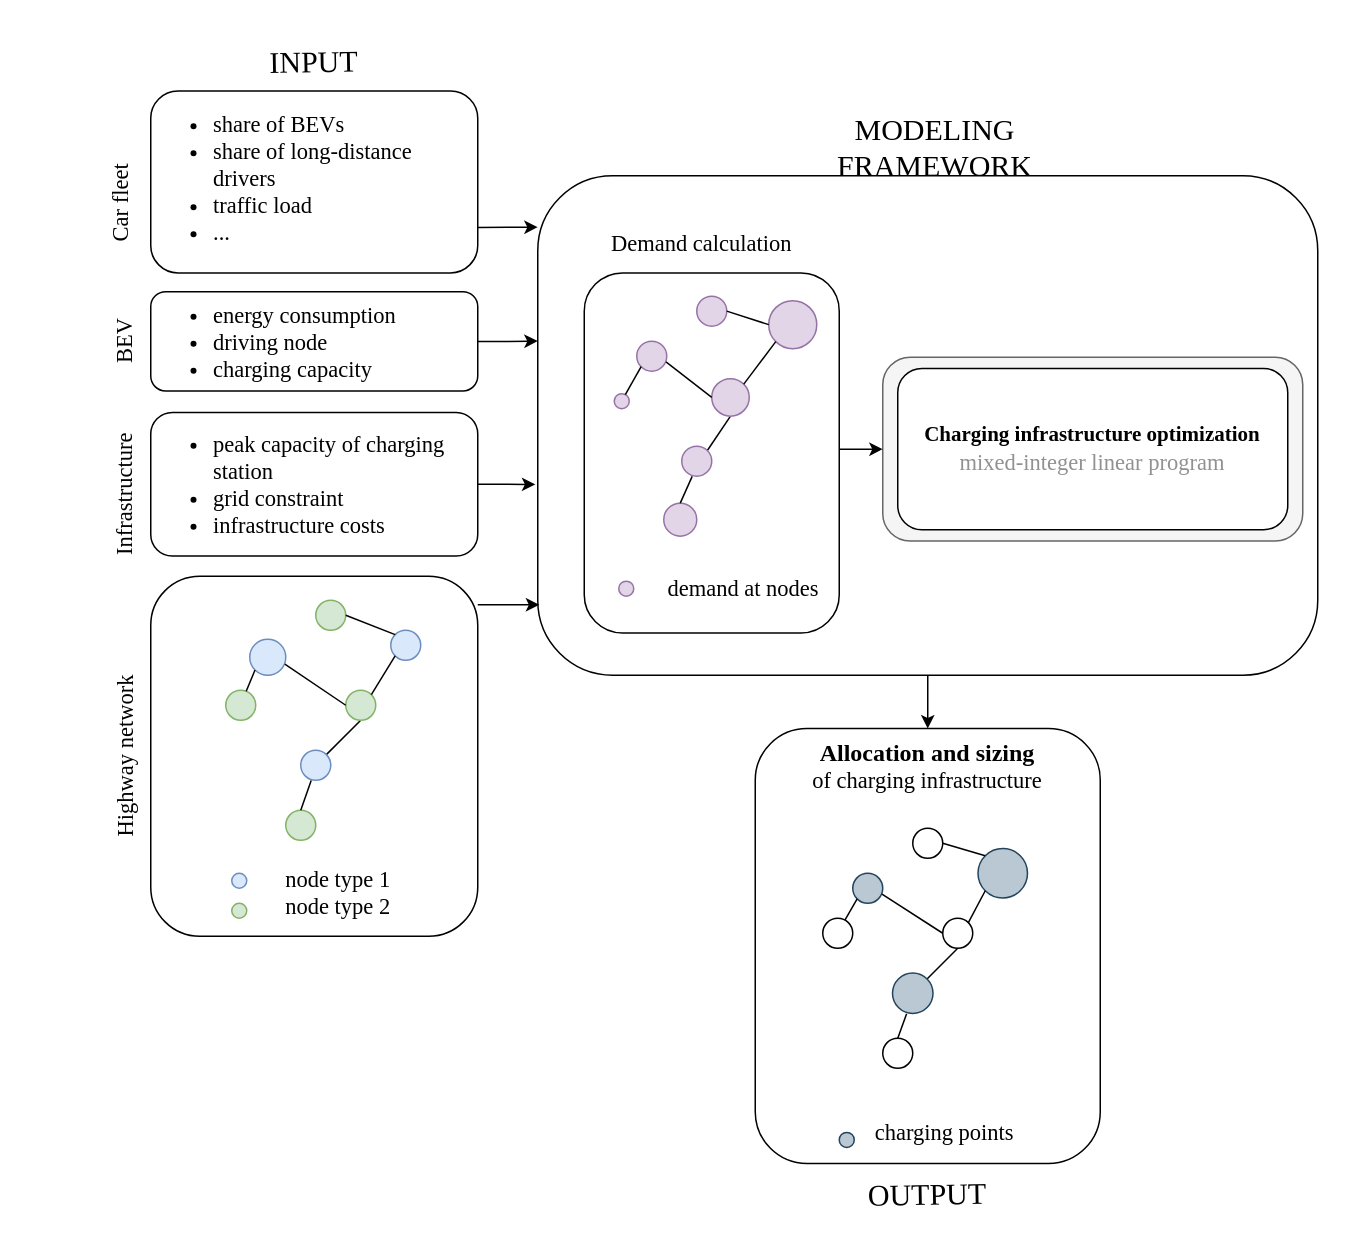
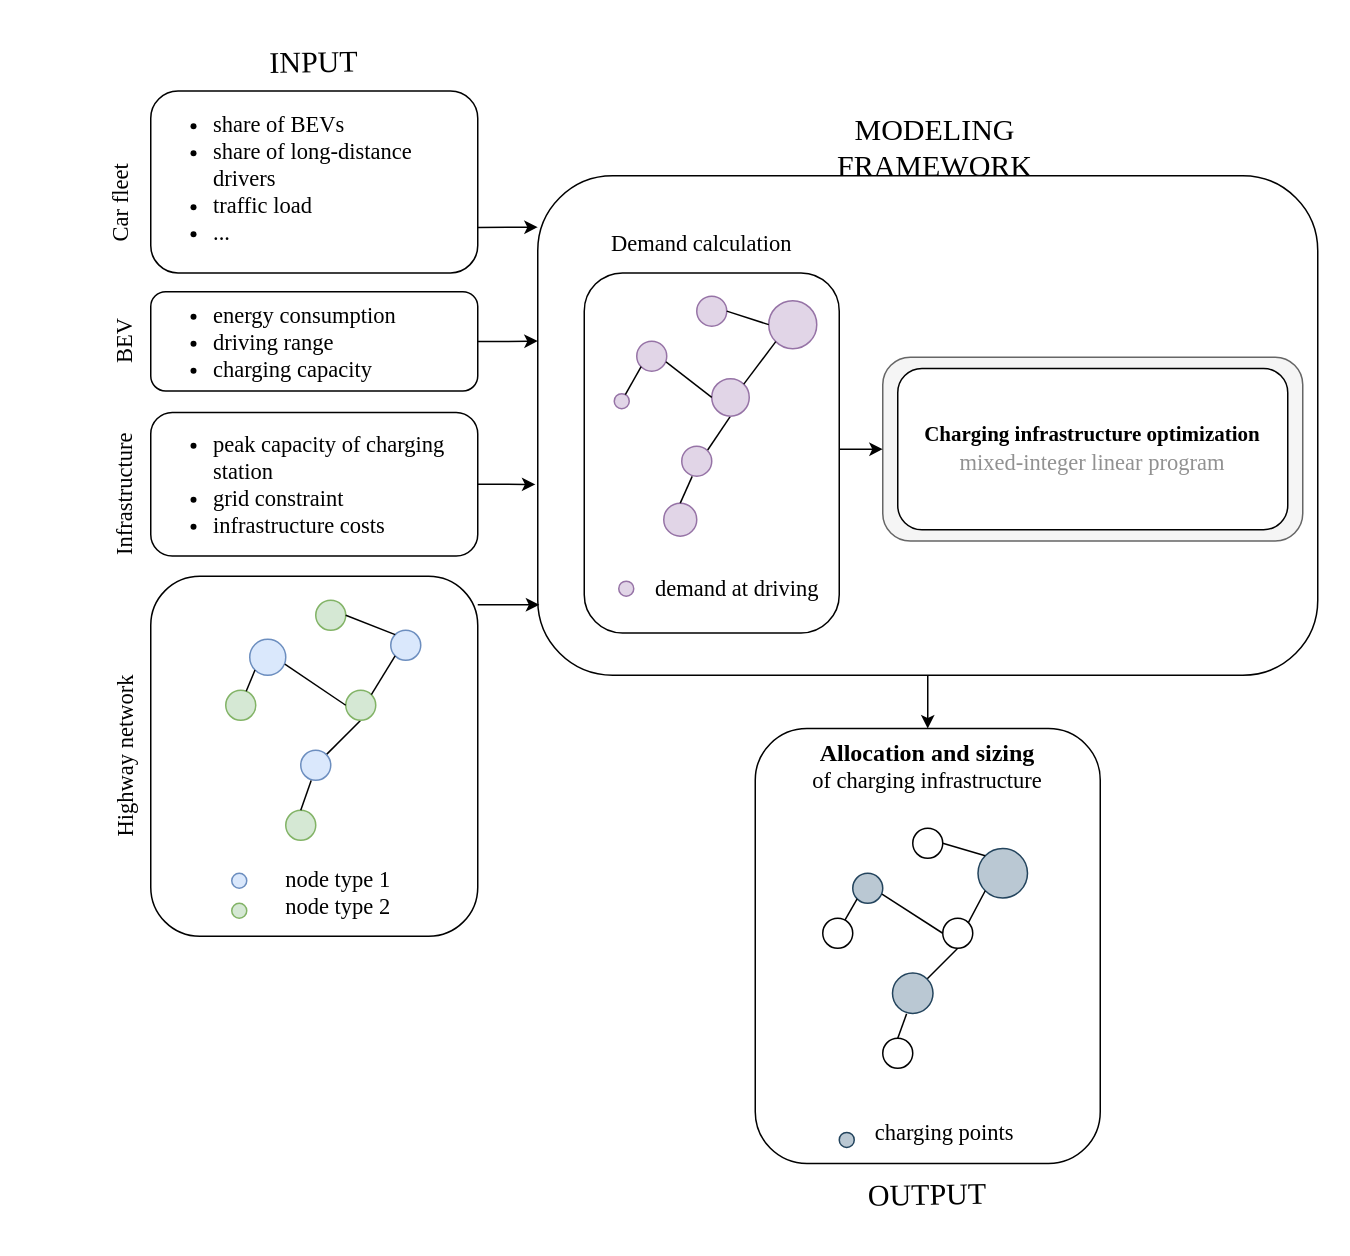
node "energy consumption driving node charging capacity": label "energy consumption driving node charging capacity" -> "energy consumption driving range charging capacity"
node "demand at nodes": label "demand at nodes" -> "demand at driving"
